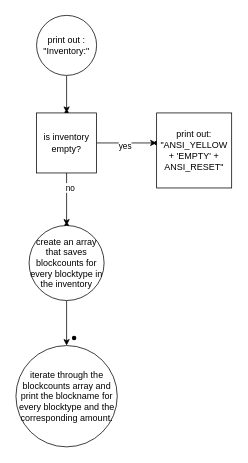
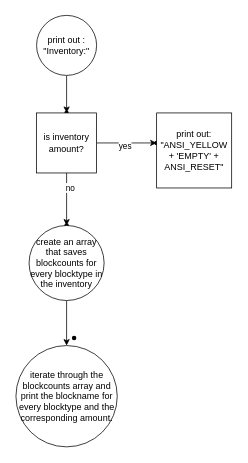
node "is inventory empty?": label "is inventory empty?" -> "is inventory amount?"
